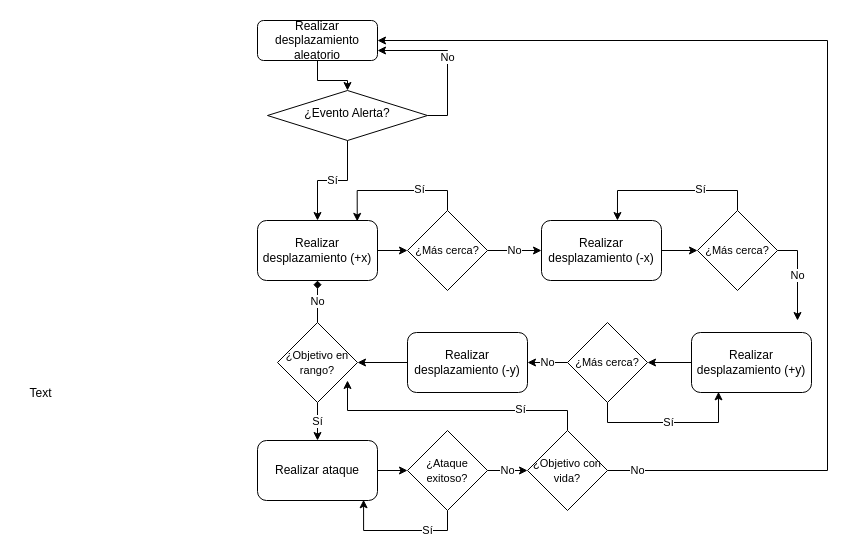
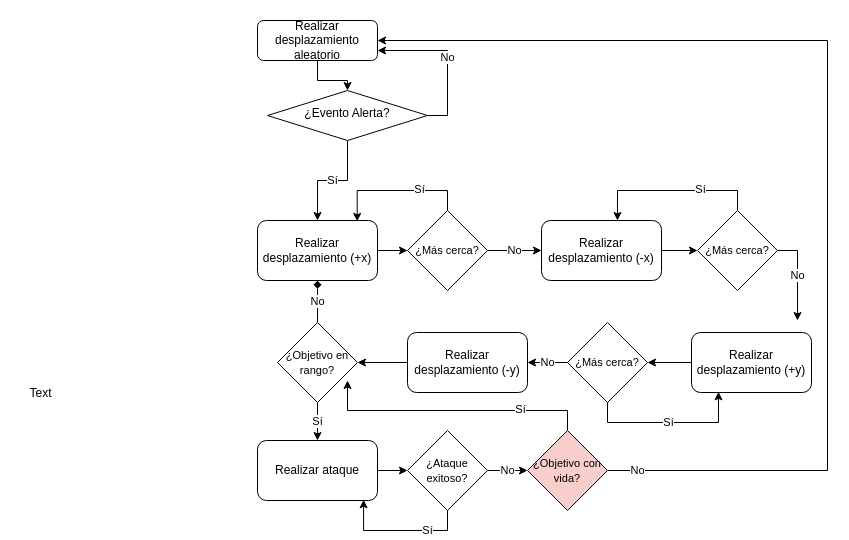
node "¿Objetivo con vida?": fillcolor #ffffff -> #f8cecc
